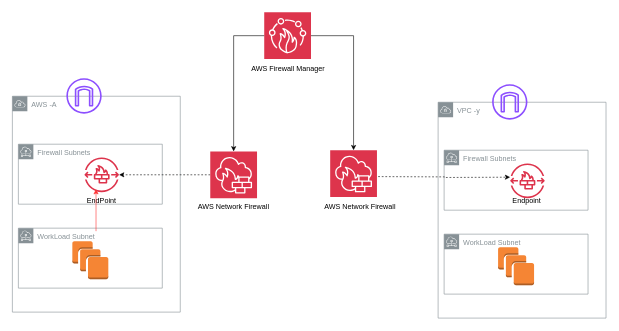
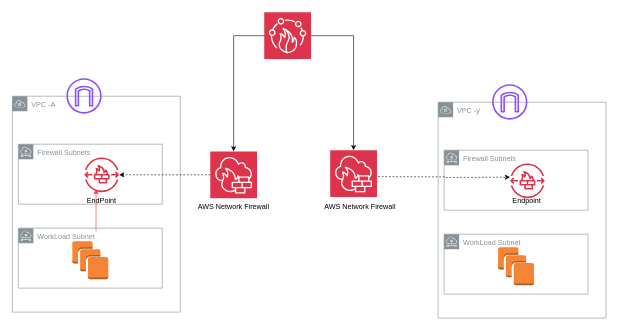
node "AWS Firewall Manager": removed
node "AWS -A": label "AWS -A" -> "VPC -A"
